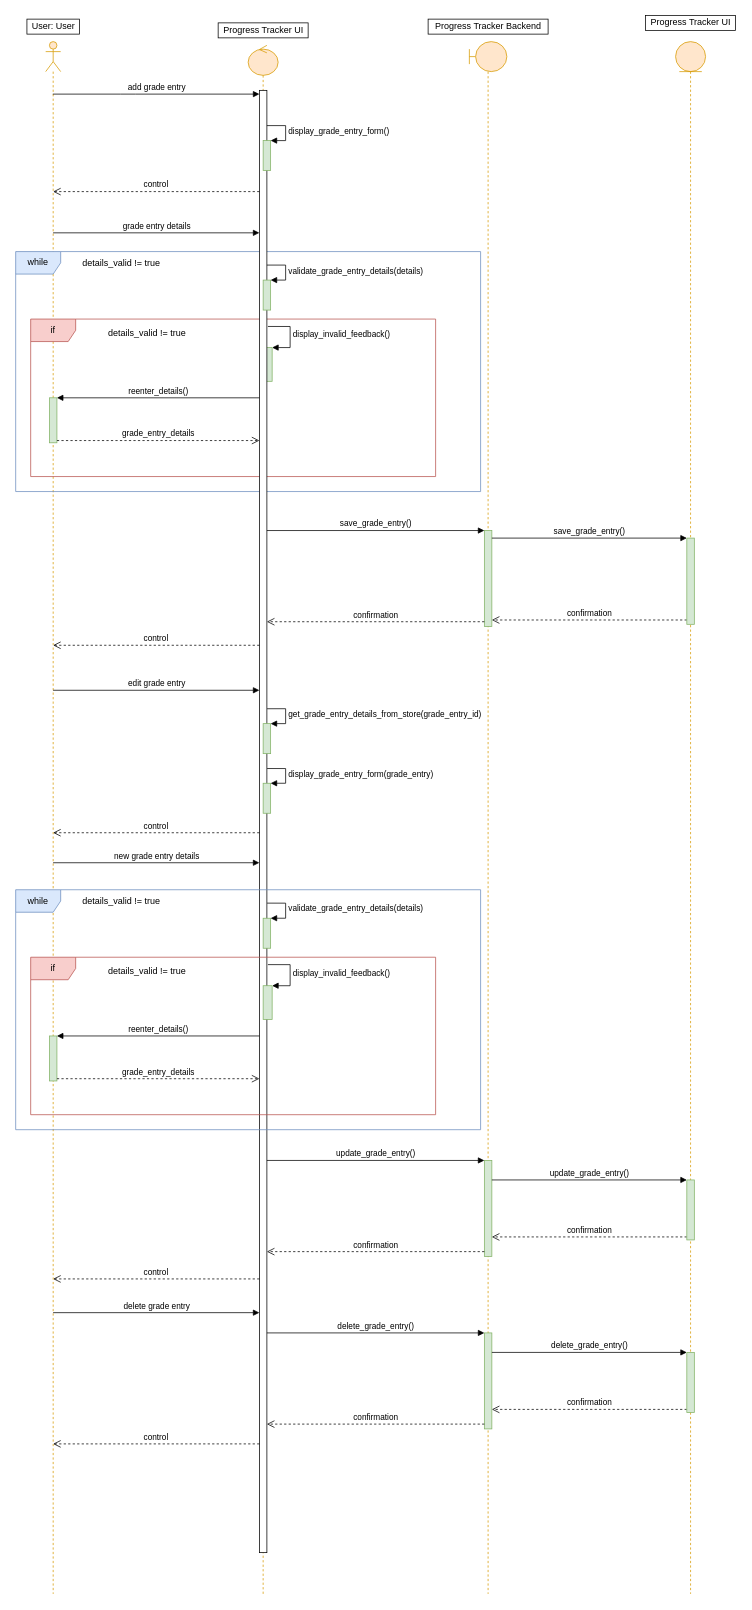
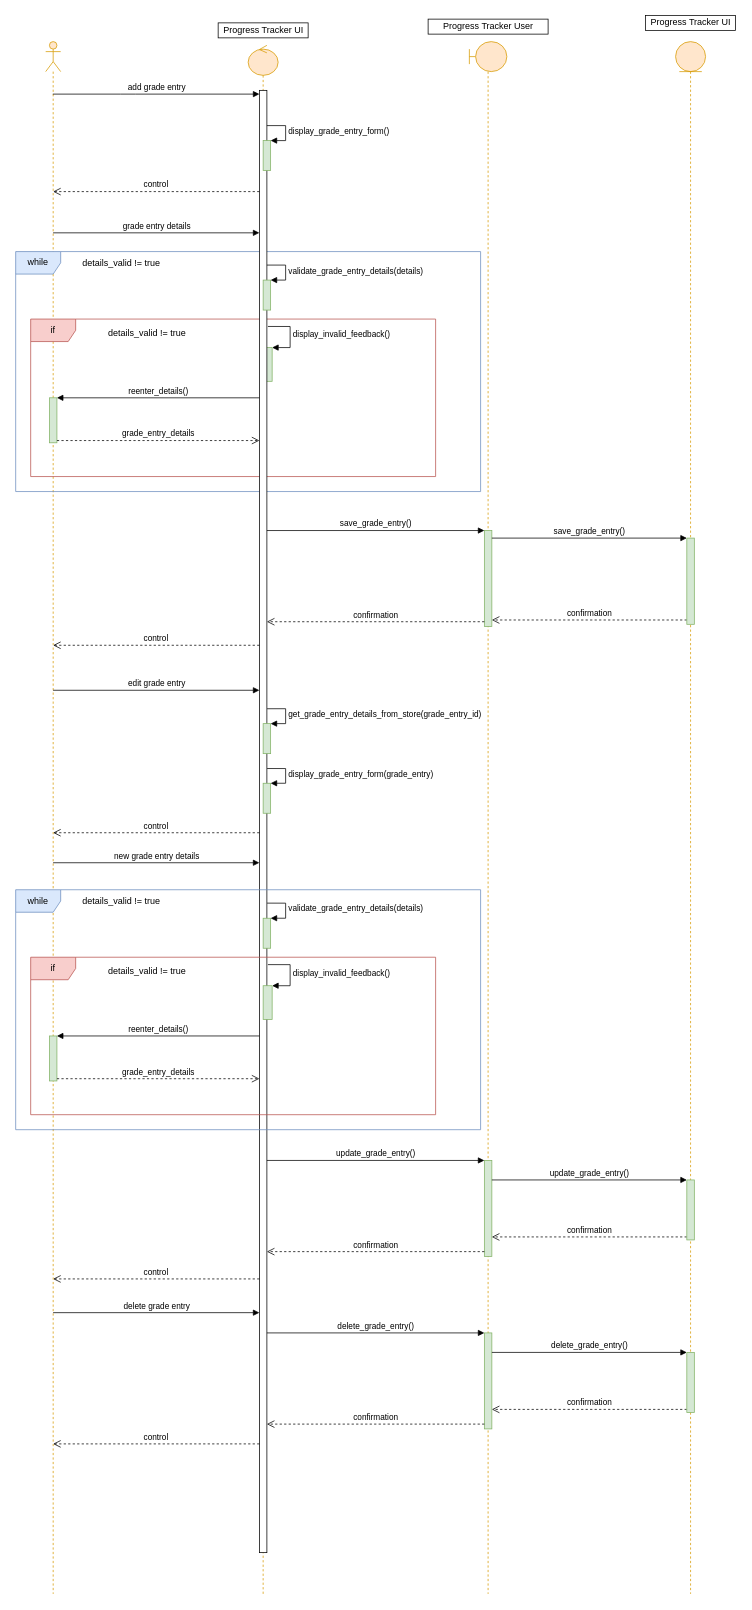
node "User: User": removed
node "Progress Tracker Backend": label "Progress Tracker Backend" -> "Progress Tracker User"
